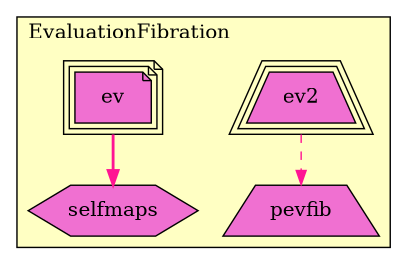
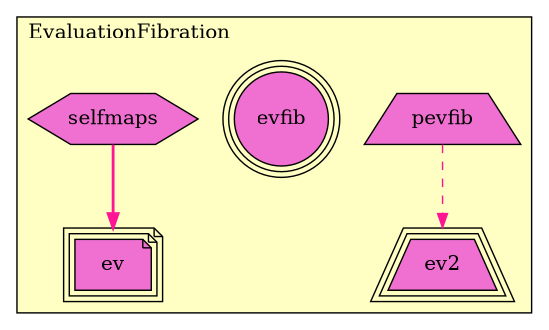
node "evfib": added
edge "ev" -> "selfmaps": reversed
edge "ev2" -> "pevfib": reversed
